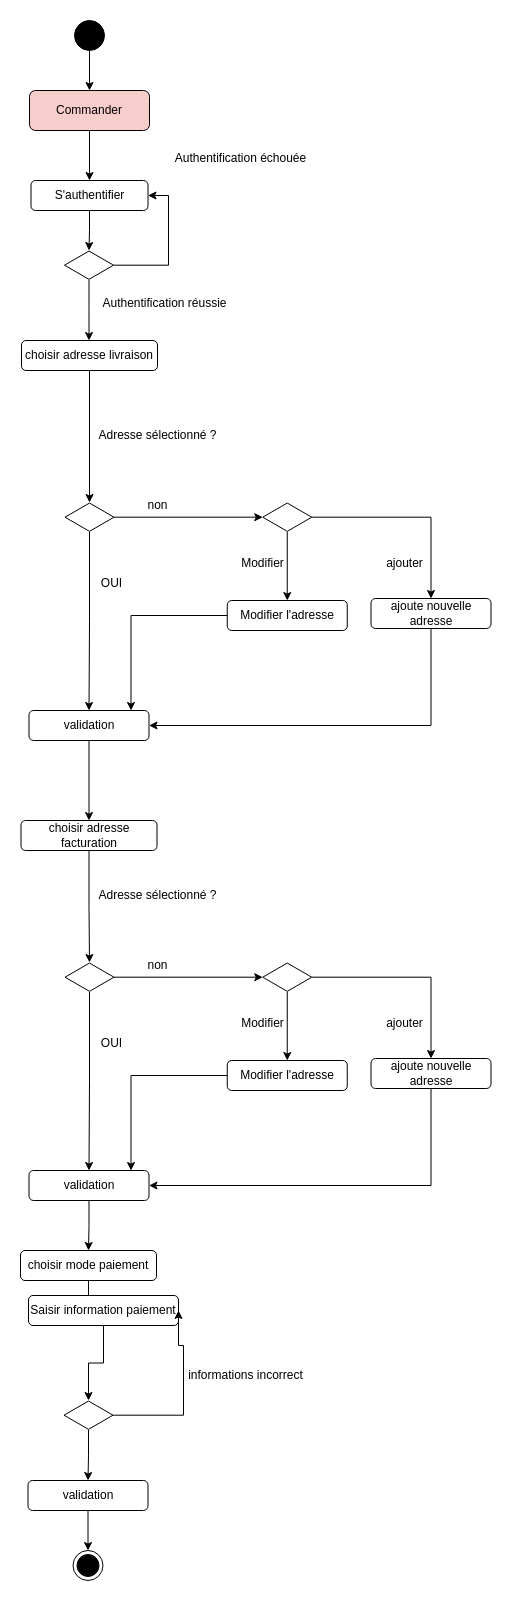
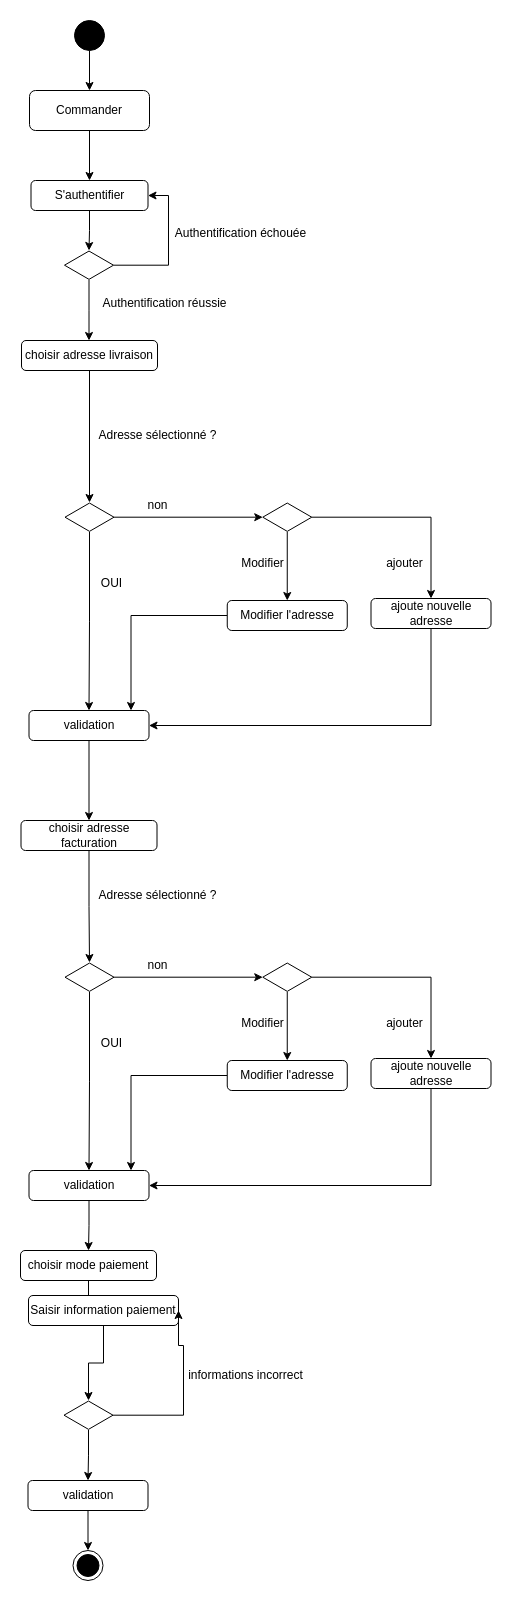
node "Commander": fillcolor #f8cecc -> #ffffff
node "Authentification échouée": moved (241, 159) -> (241, 234)
